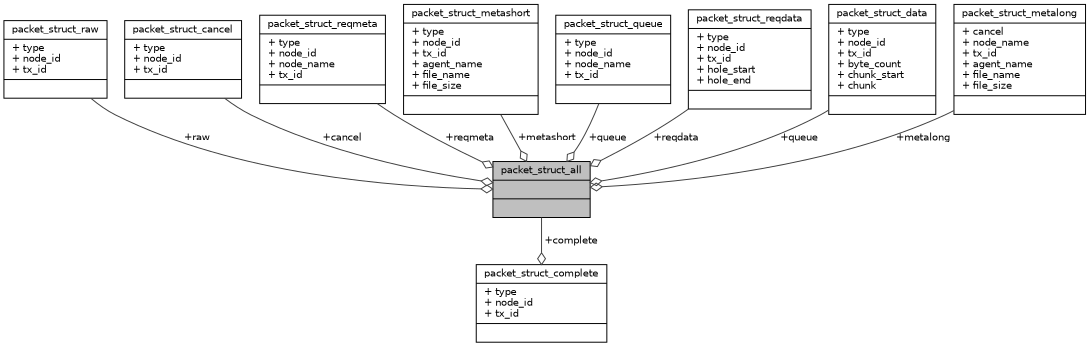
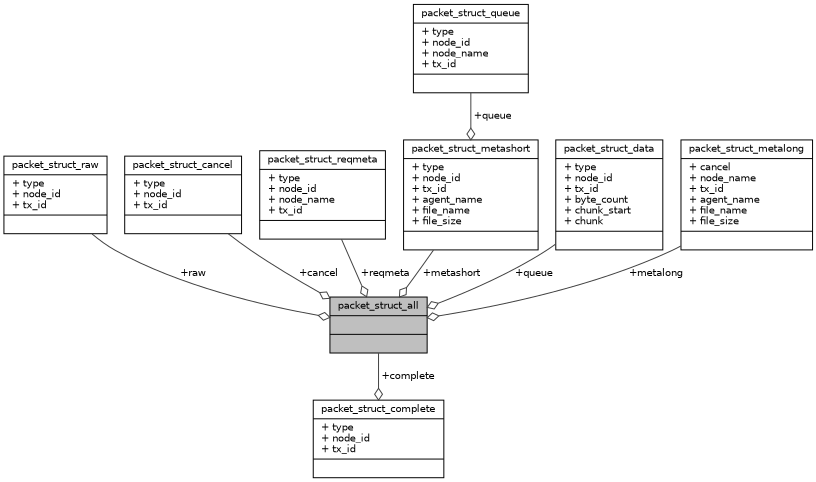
node "packet_struct_reqdata": removed
edge "packet_struct_queue" -> "packet_struct_all": now "packet_struct_queue" -> "packet_struct_metashort"
